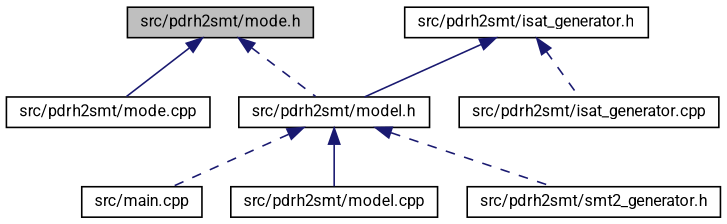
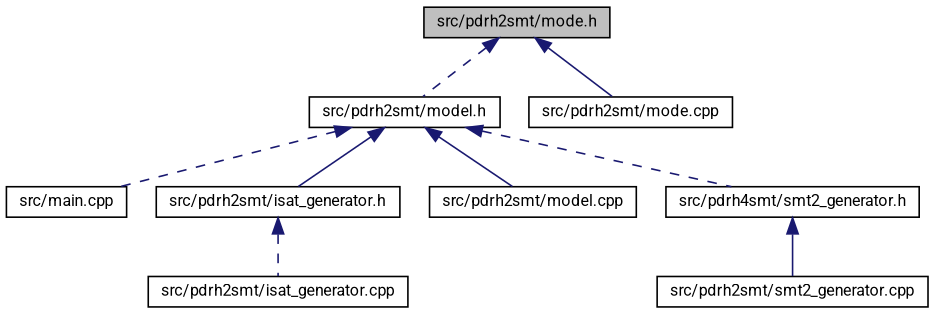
edge "src/pdrh2smt/model.h" -> "src/pdrh2smt/isat_generator.h": reversed
node "src/pdrh2smt/smt2_generator.h": label "src/pdrh2smt/smt2_generator.h" -> "src/pdrh4smt/smt2_generator.h"
node "src/pdrh2smt/smt2_generator.cpp": added
